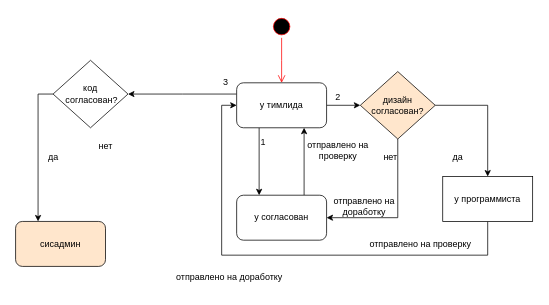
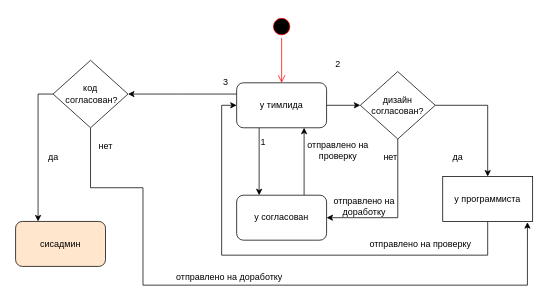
node "2": moved (338, 98) -> (338, 64)
node "дизайн согласован?": fillcolor #ffe6cc -> #ffffff
edge "код согласован?" -> "у программиста": added
